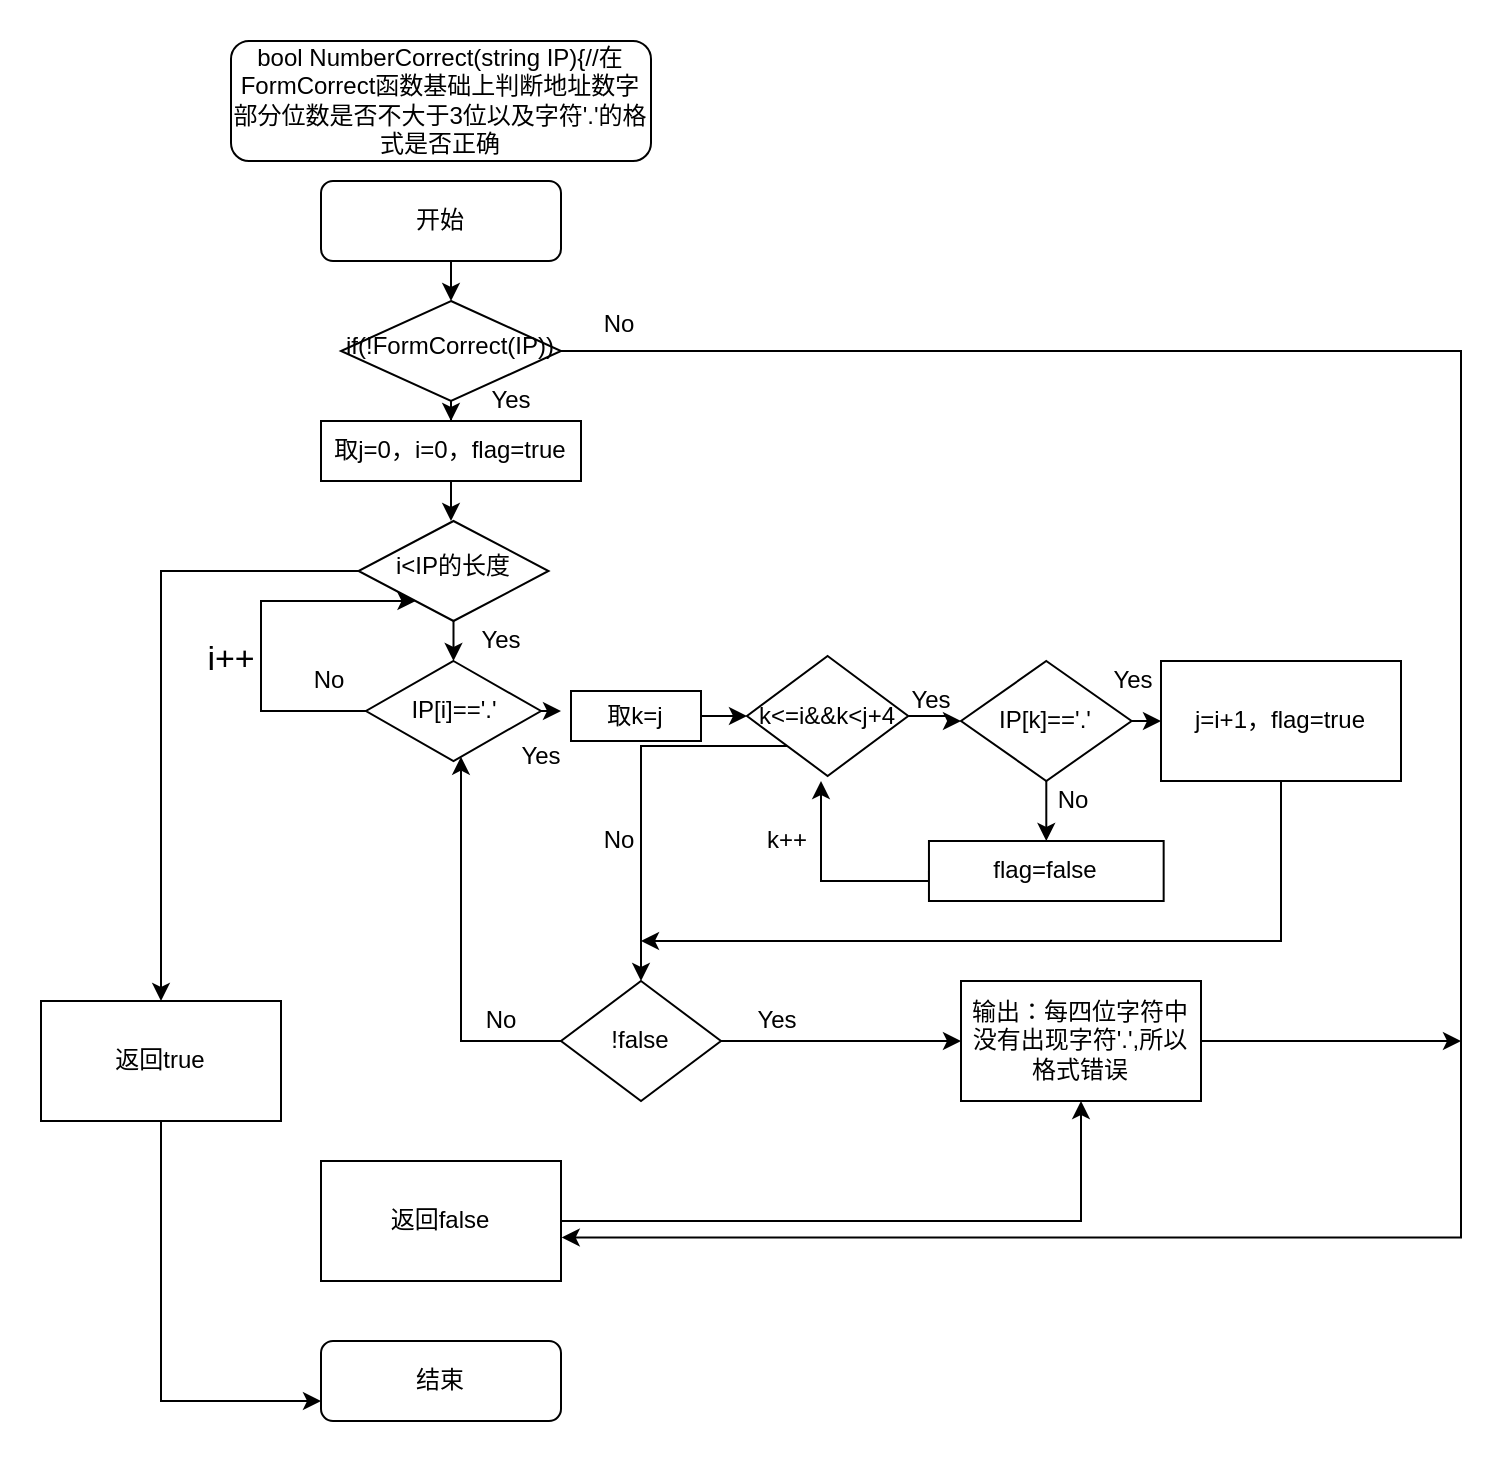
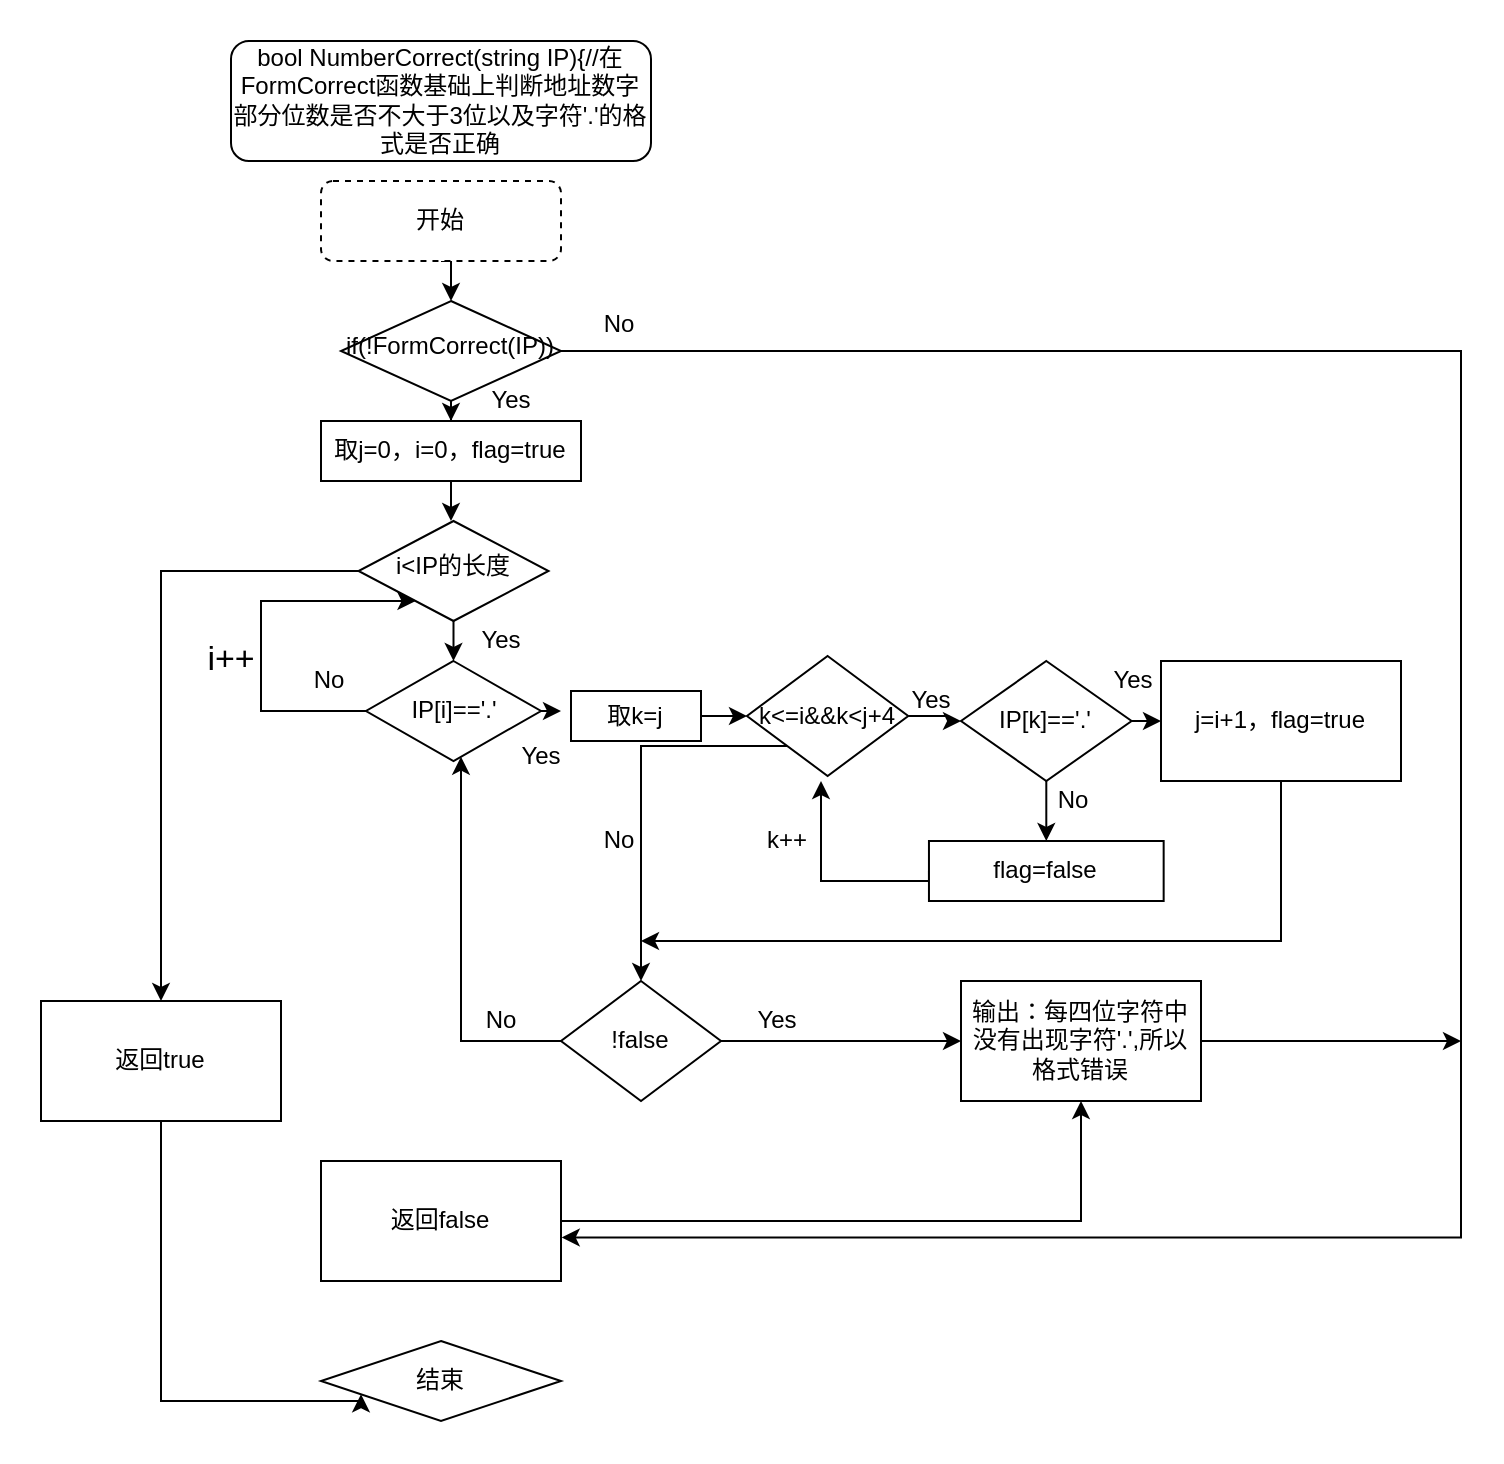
node "开始": style solid -> dashed
node "结束": shape rounded rectangle -> diamond
